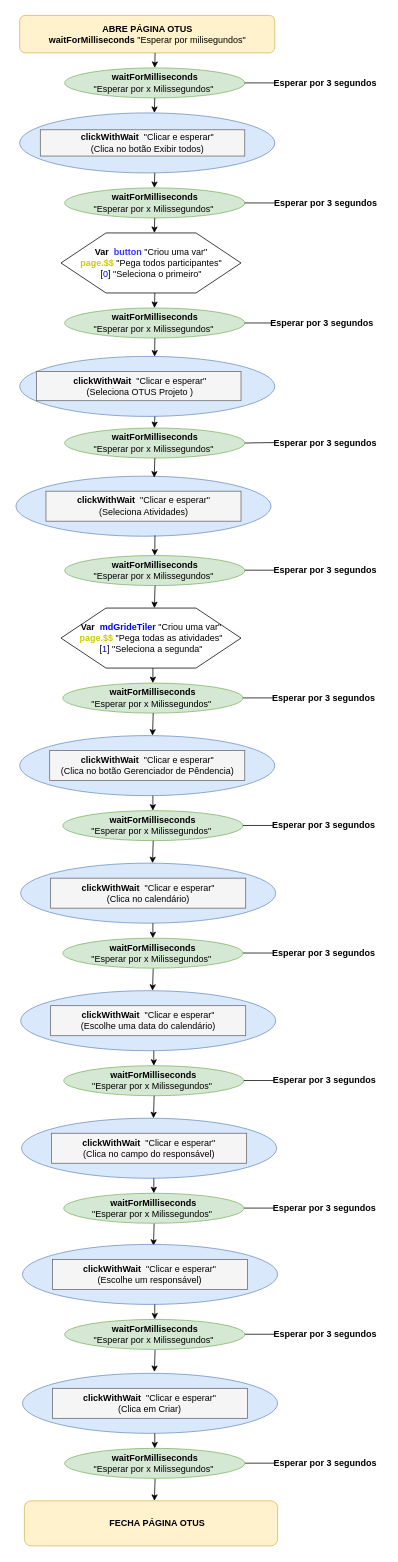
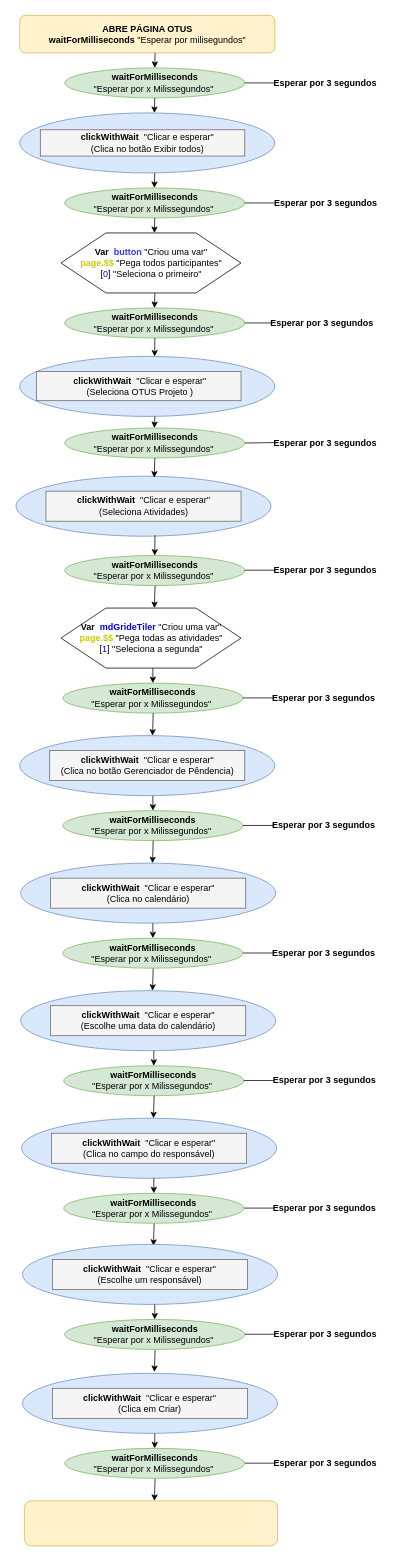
node "FECHA PÁGINA OTUS": removed
